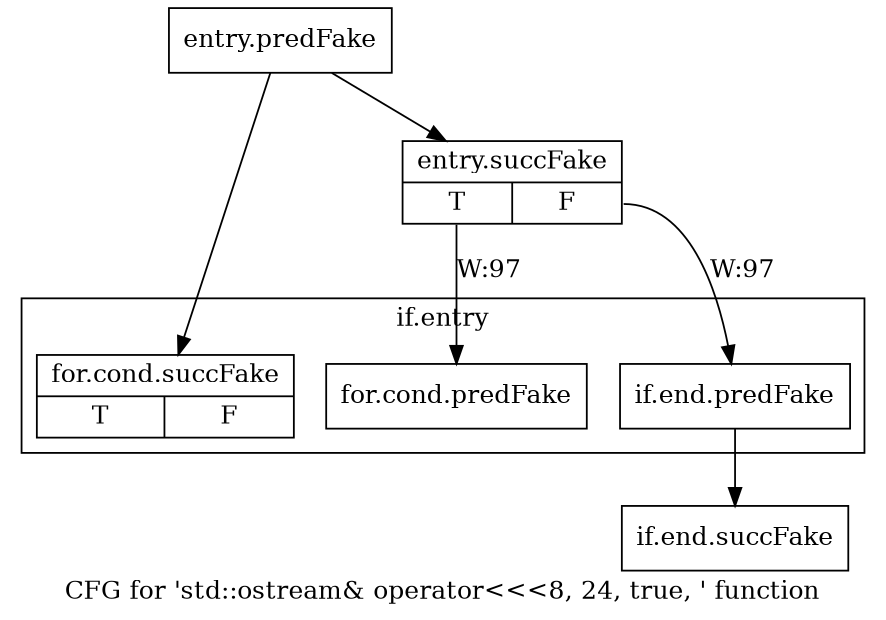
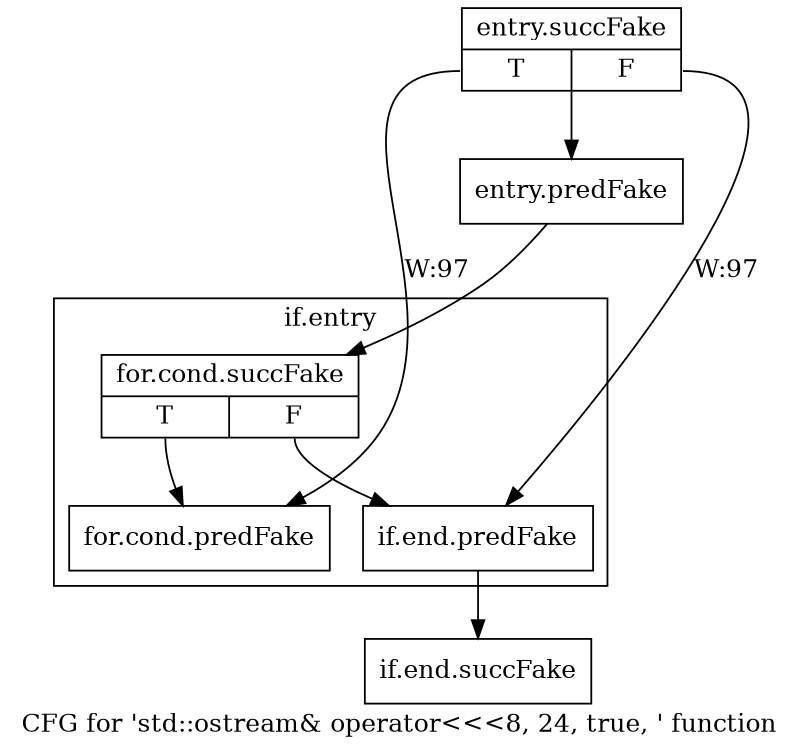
edge "entry.predFake" -> "entry.succFake": reversed
edge "for.cond.succFake" -> "for.cond.predFake": added
edge "for.cond.succFake" -> "if.end.predFake": added
